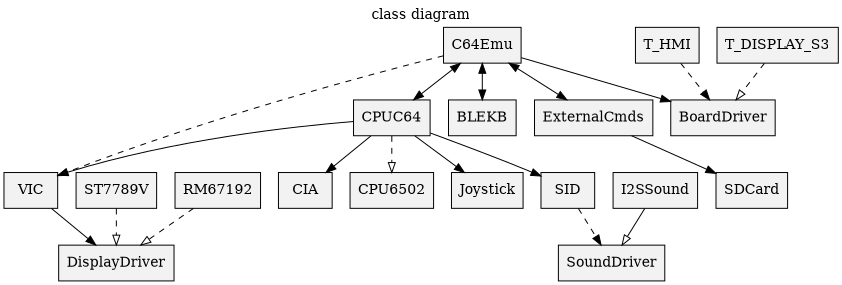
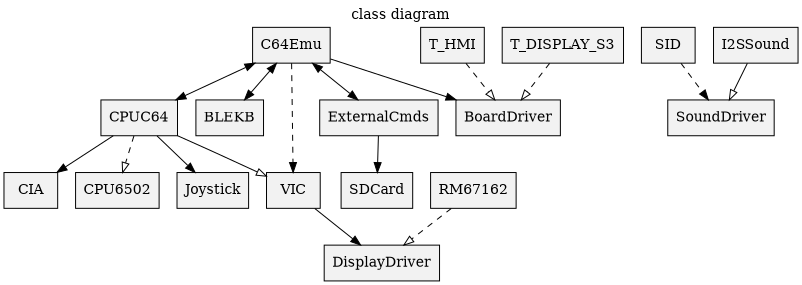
edge "T_HMI" -> "BoardDriver": arrowhead normal -> empty
edge "CPUC64" -> "SID": removed
node "ST7789V": removed
node "RM67192": label "RM67192" -> "RM67162"
